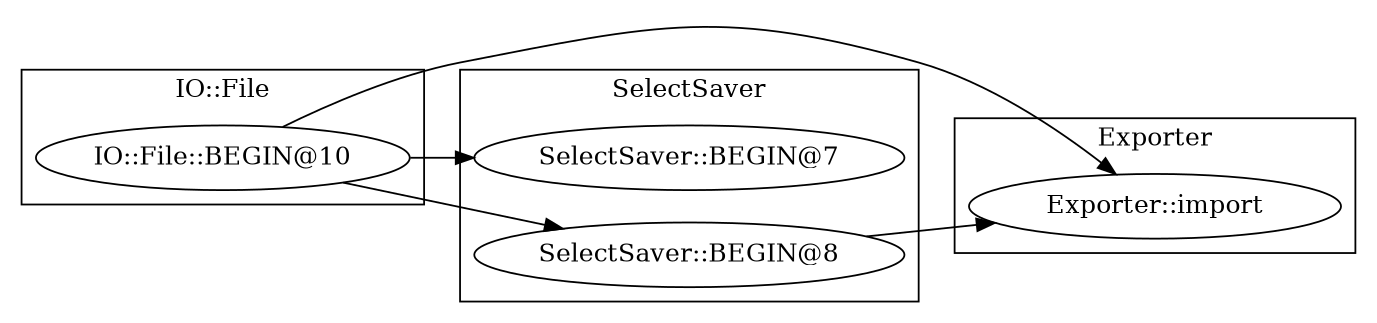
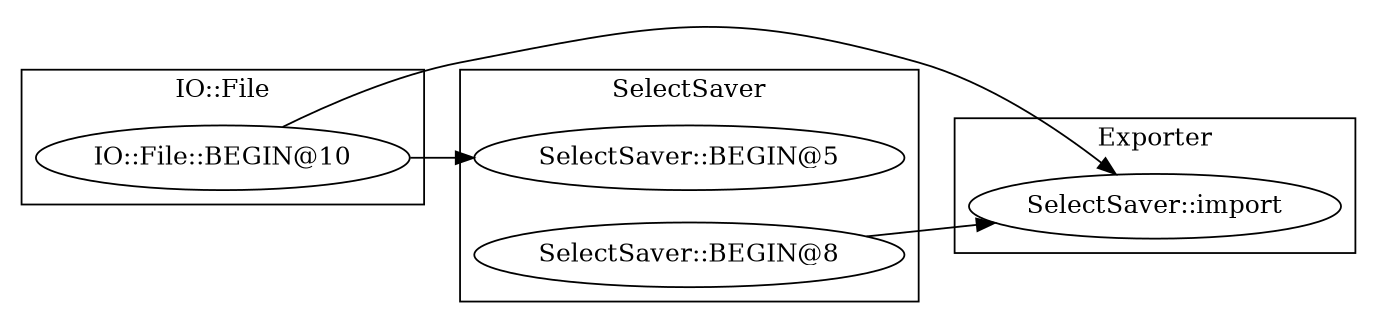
node "SelectSaver::BEGIN@7": label "SelectSaver::BEGIN@7" -> "SelectSaver::BEGIN@5"
edge "IO::File::BEGIN@10" -> "SelectSaver::BEGIN@8": removed
node "Exporter::import": label "Exporter::import" -> "SelectSaver::import"
